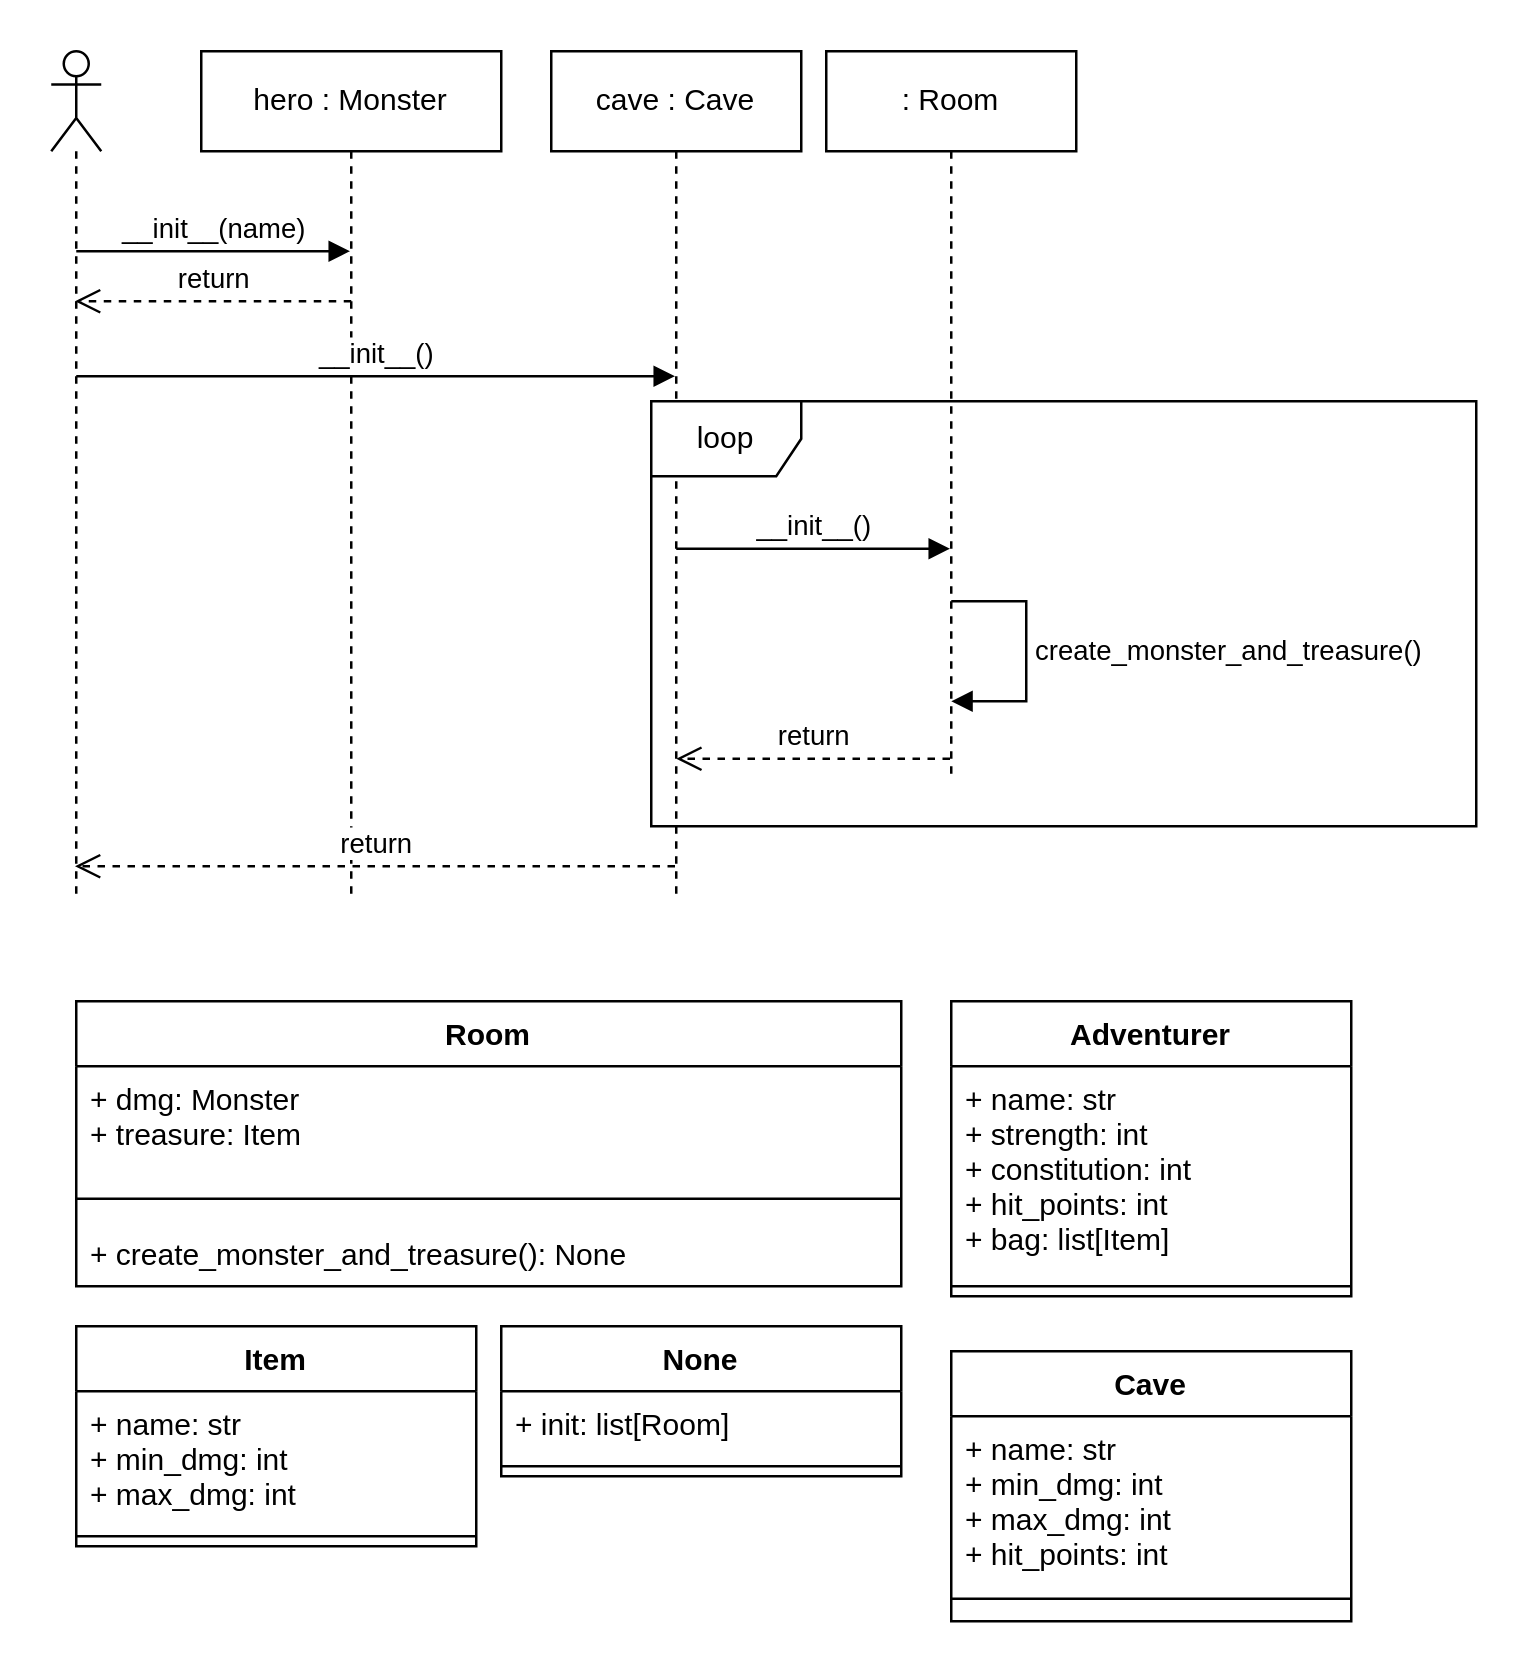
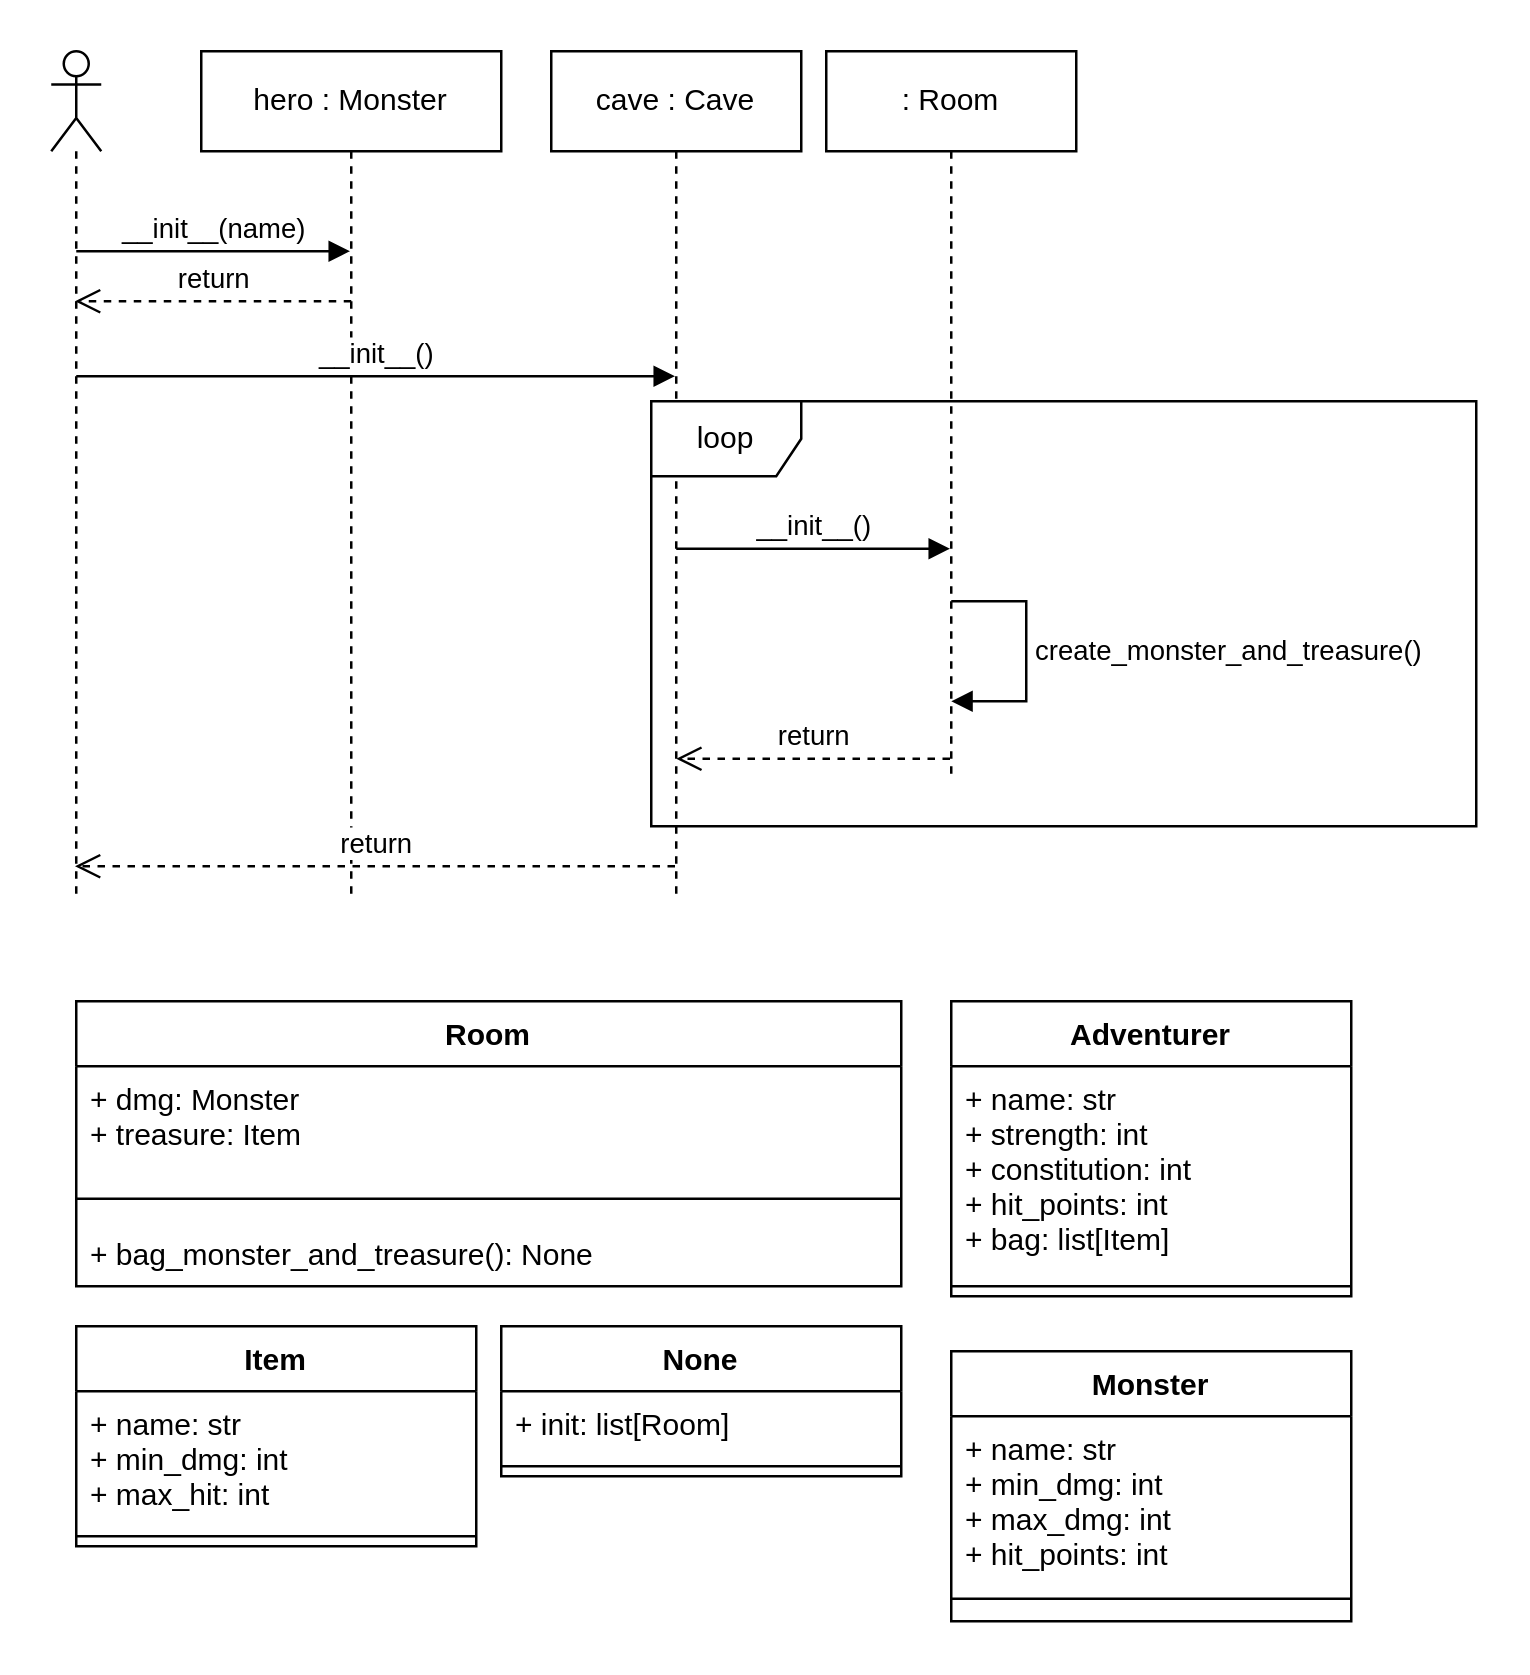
node "+ create_monster_and_treasure(): None": label "+ create_monster_and_treasure(): None" -> "+ bag_monster_and_treasure(): None"
node "Cave": label "Cave" -> "Monster"
node "+ name: str + min_dmg: int + max_dmg: int": label "+ name: str + min_dmg: int + max_dmg: int" -> "+ name: str + min_dmg: int + max_hit: int"
